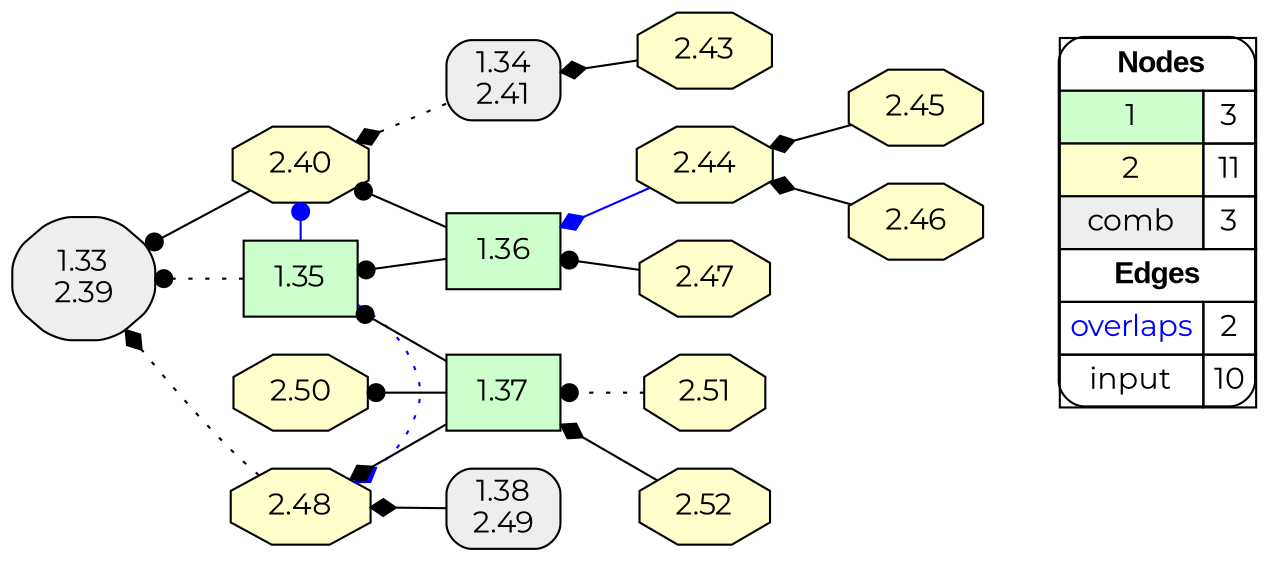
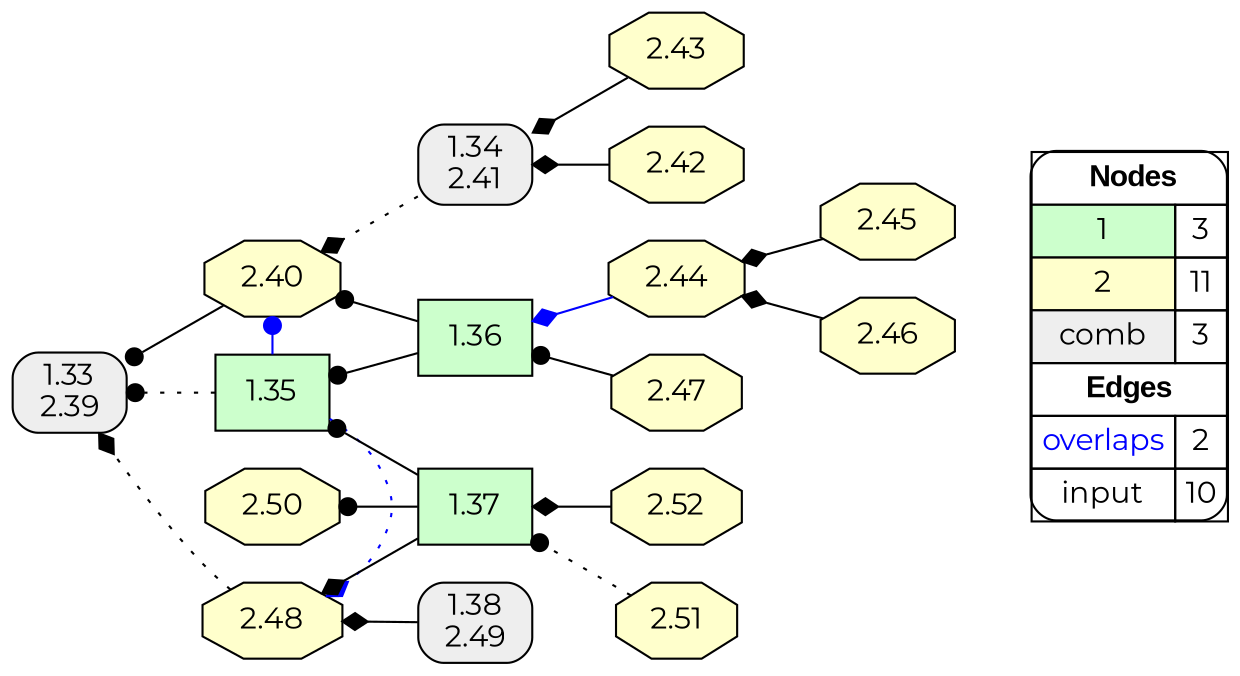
node "2.42": added
node "1.33 2.39": shape octagon -> box
